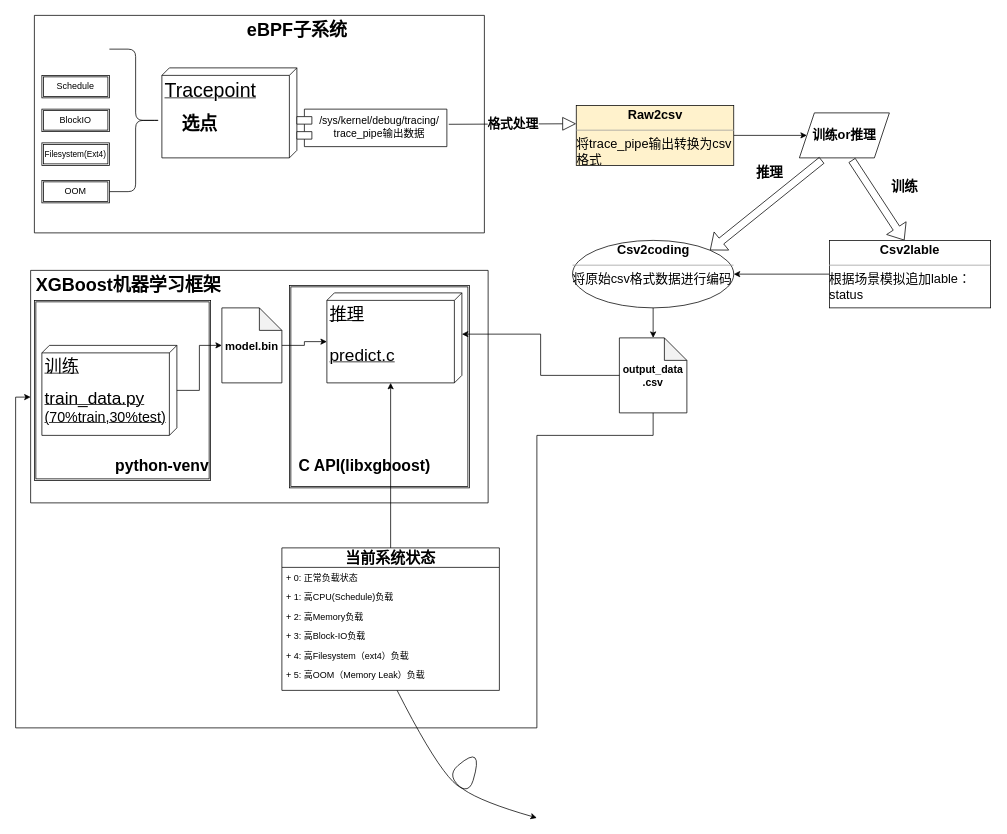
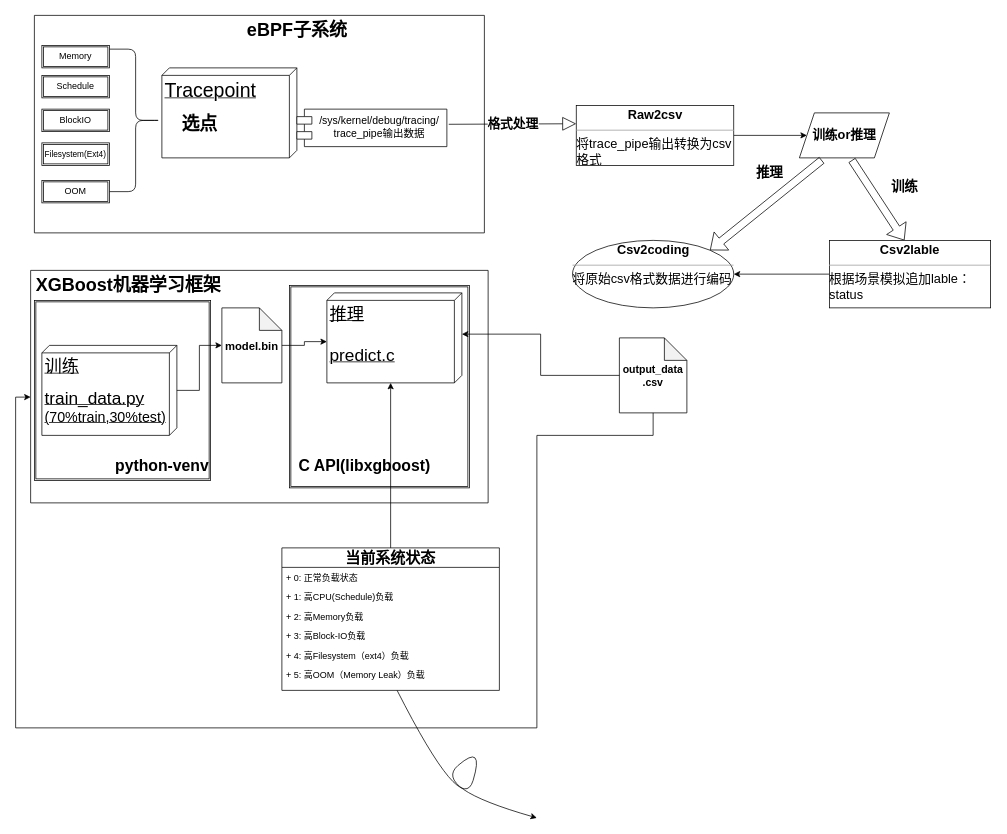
node "Memory": added
node "Raw2csv 将trace_pipe输出转换为csv格式": fillcolor #fff2cc -> #ffffff
edge "Csv2coding 将原始csv格式数据进行编码" -> "output_data .csv": removed
